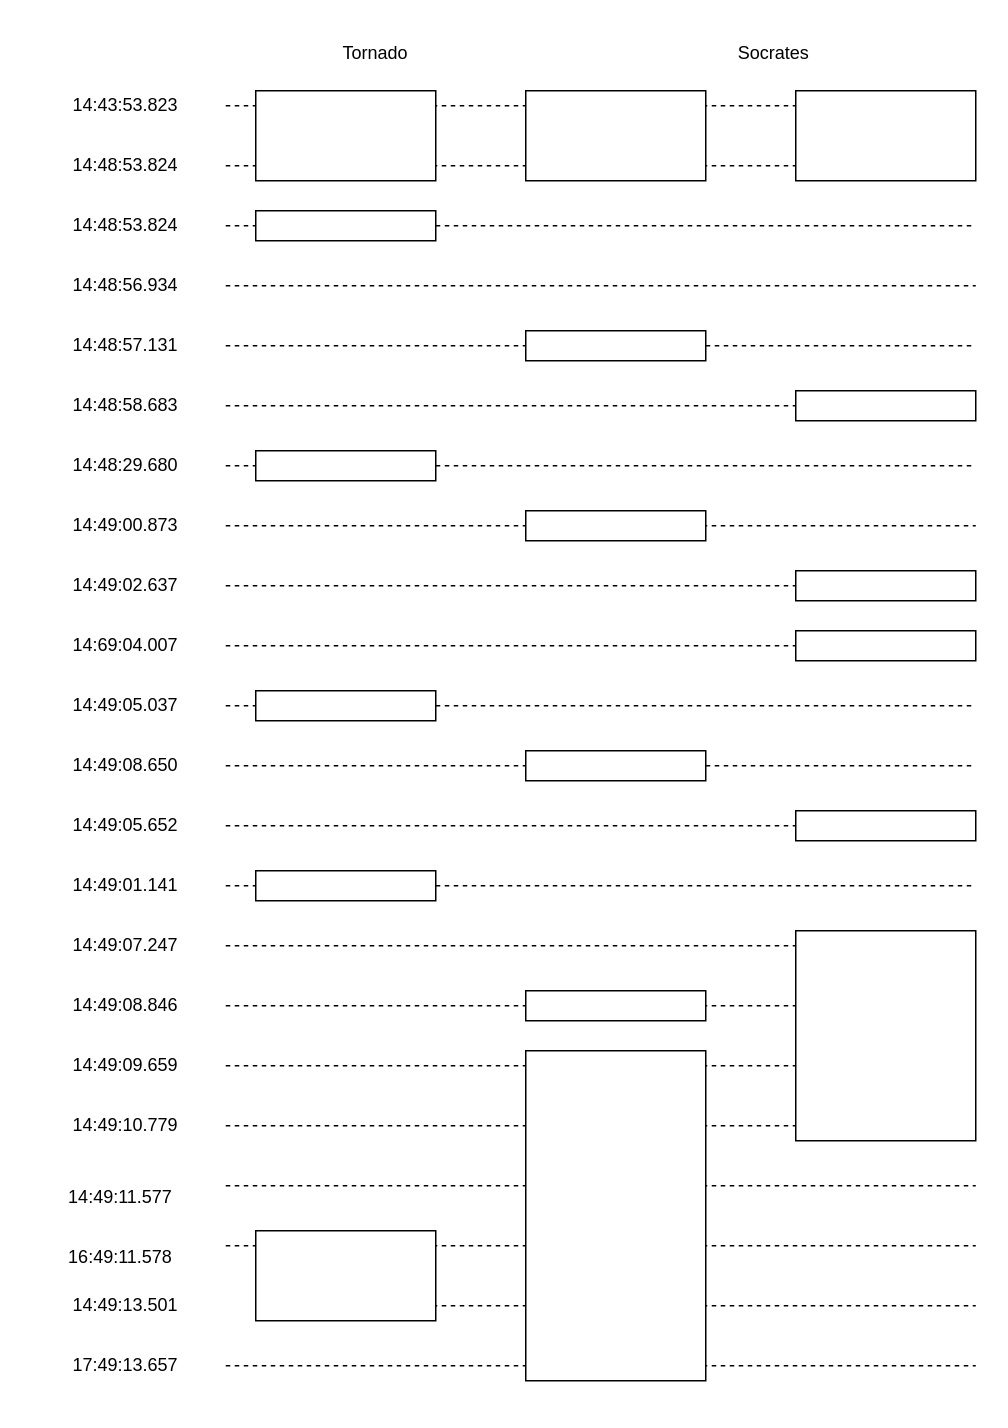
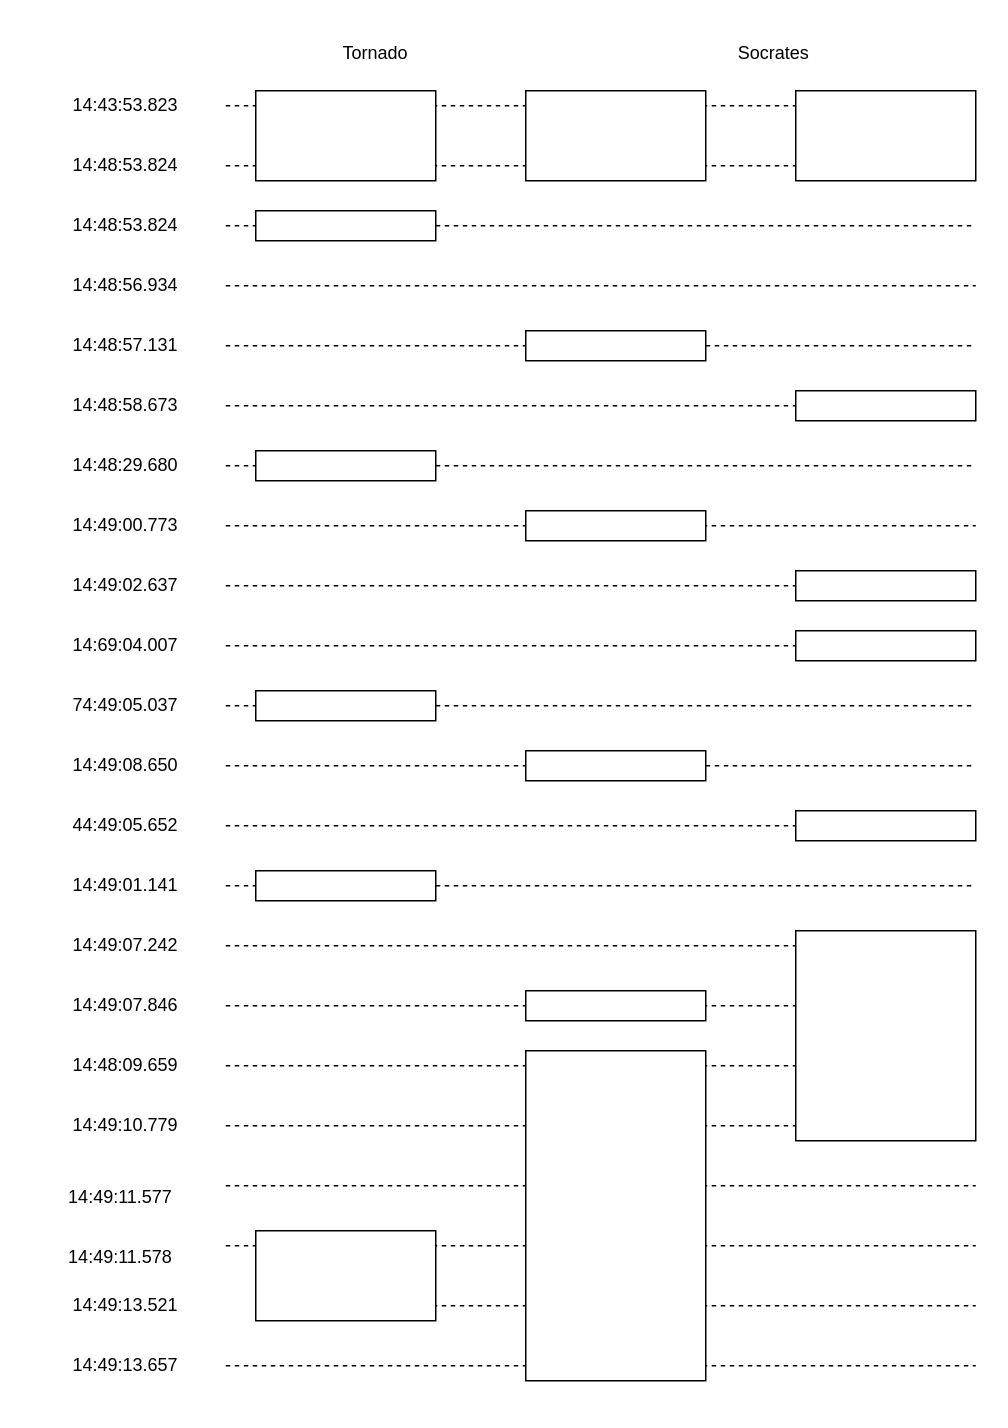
node "14:48:58.683": label "14:48:58.683" -> "14:48:58.673"
node "14:49:00.873": label "14:49:00.873" -> "14:49:00.773"
node "14:49:05.037": label "14:49:05.037" -> "74:49:05.037"
node "14:49:05.652": label "14:49:05.652" -> "44:49:05.652"
node "14:49:07.247": label "14:49:07.247" -> "14:49:07.242"
node "14:49:08.846": label "14:49:08.846" -> "14:49:07.846"
node "14:49:09.659": label "14:49:09.659" -> "14:48:09.659"
node "16:49:11.578": label "16:49:11.578" -> "14:49:11.578"
node "14:49:13.501": label "14:49:13.501" -> "14:49:13.521"
node "17:49:13.657": label "17:49:13.657" -> "14:49:13.657"
